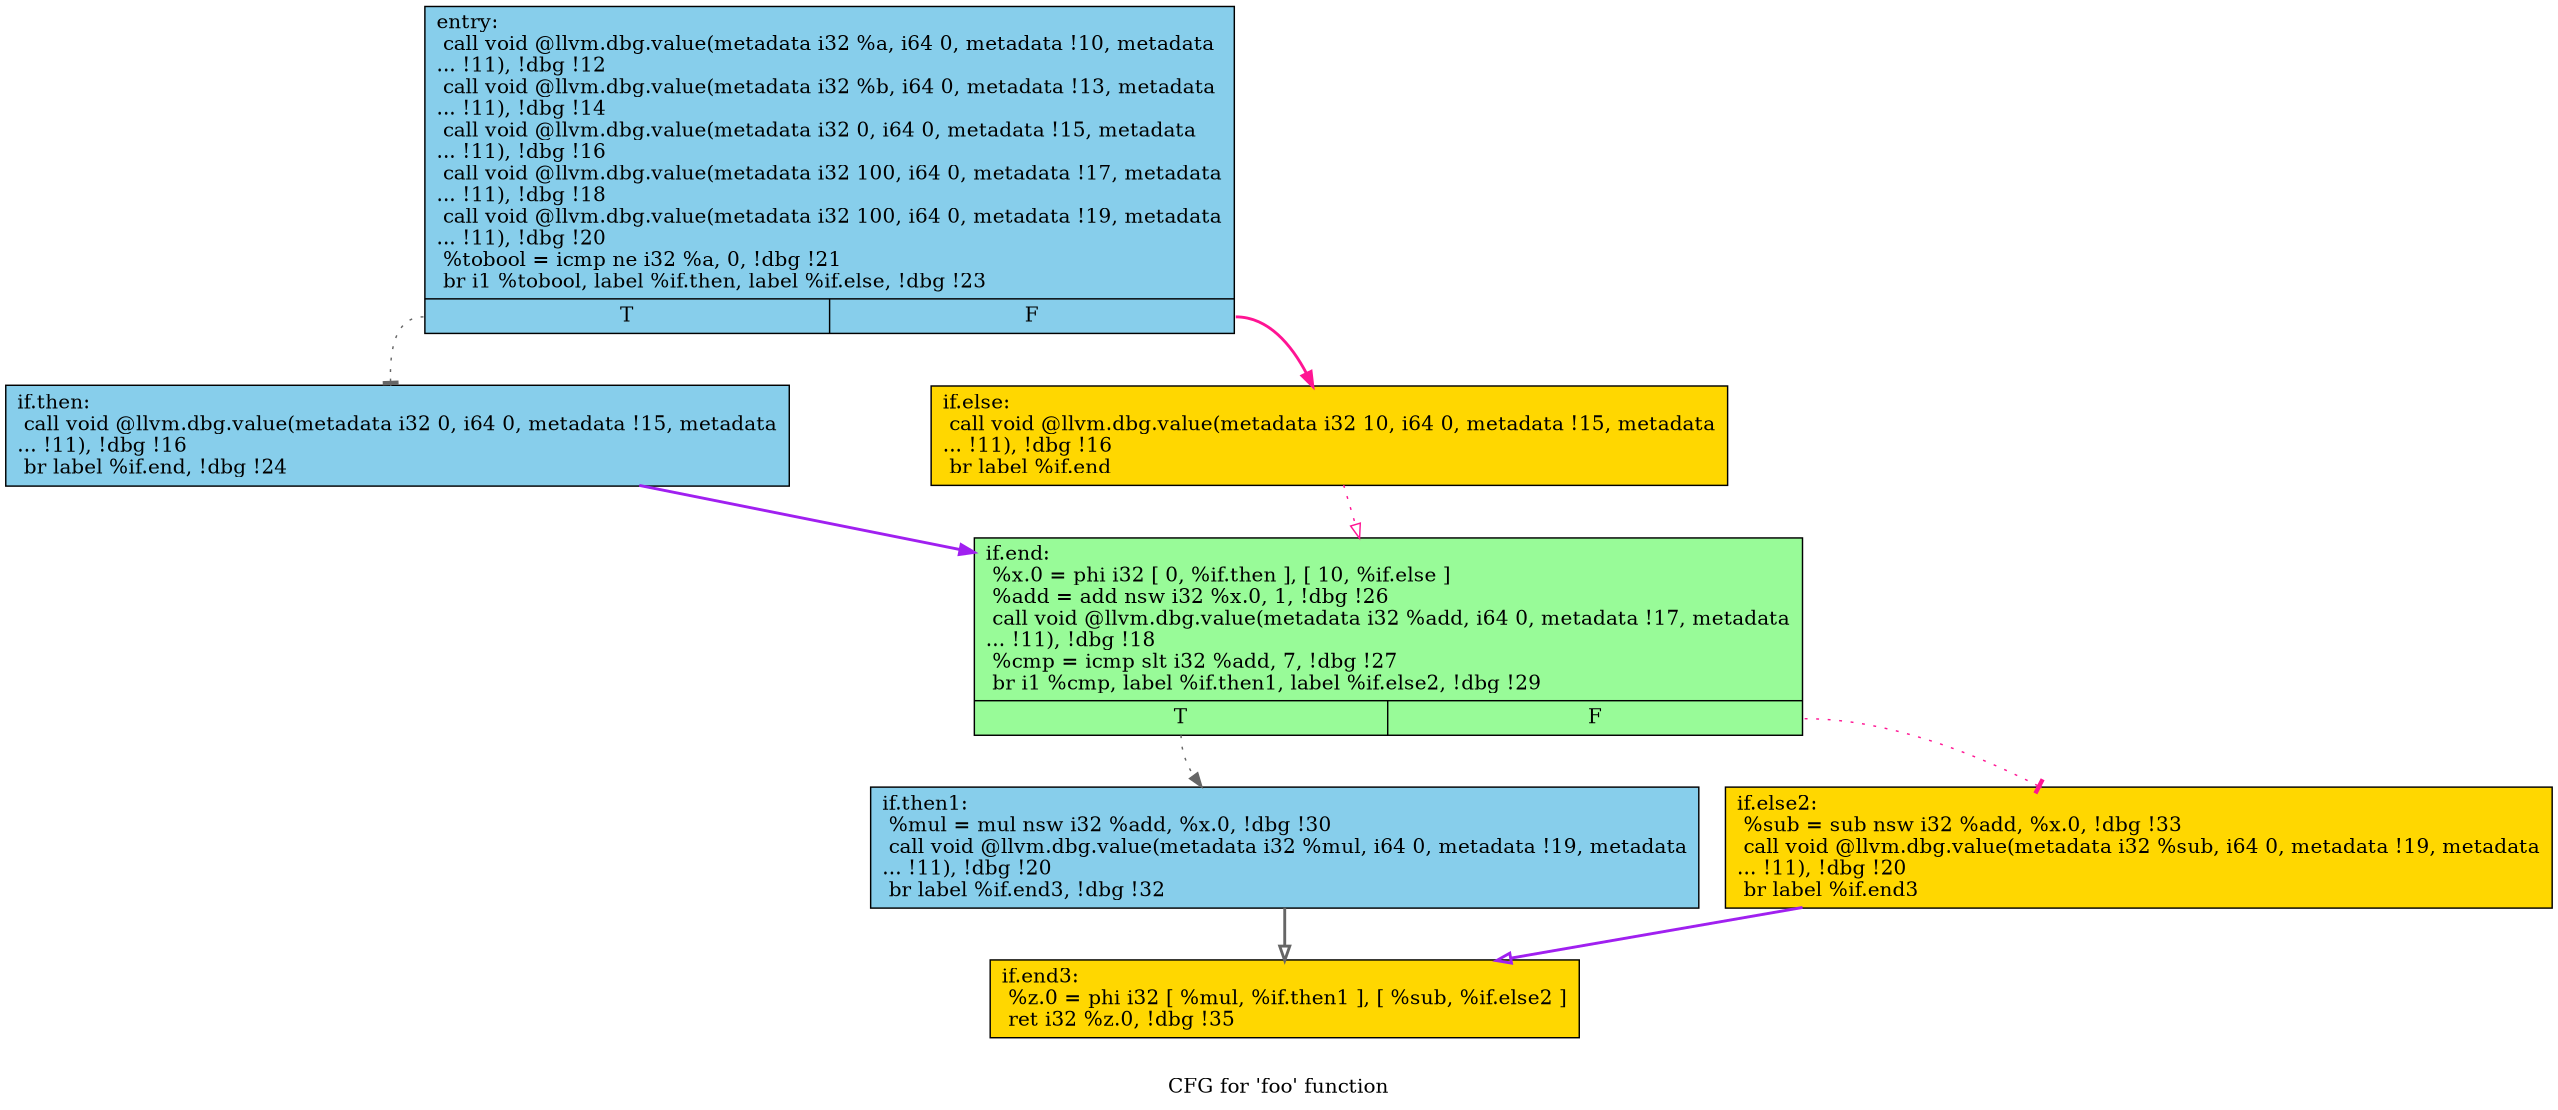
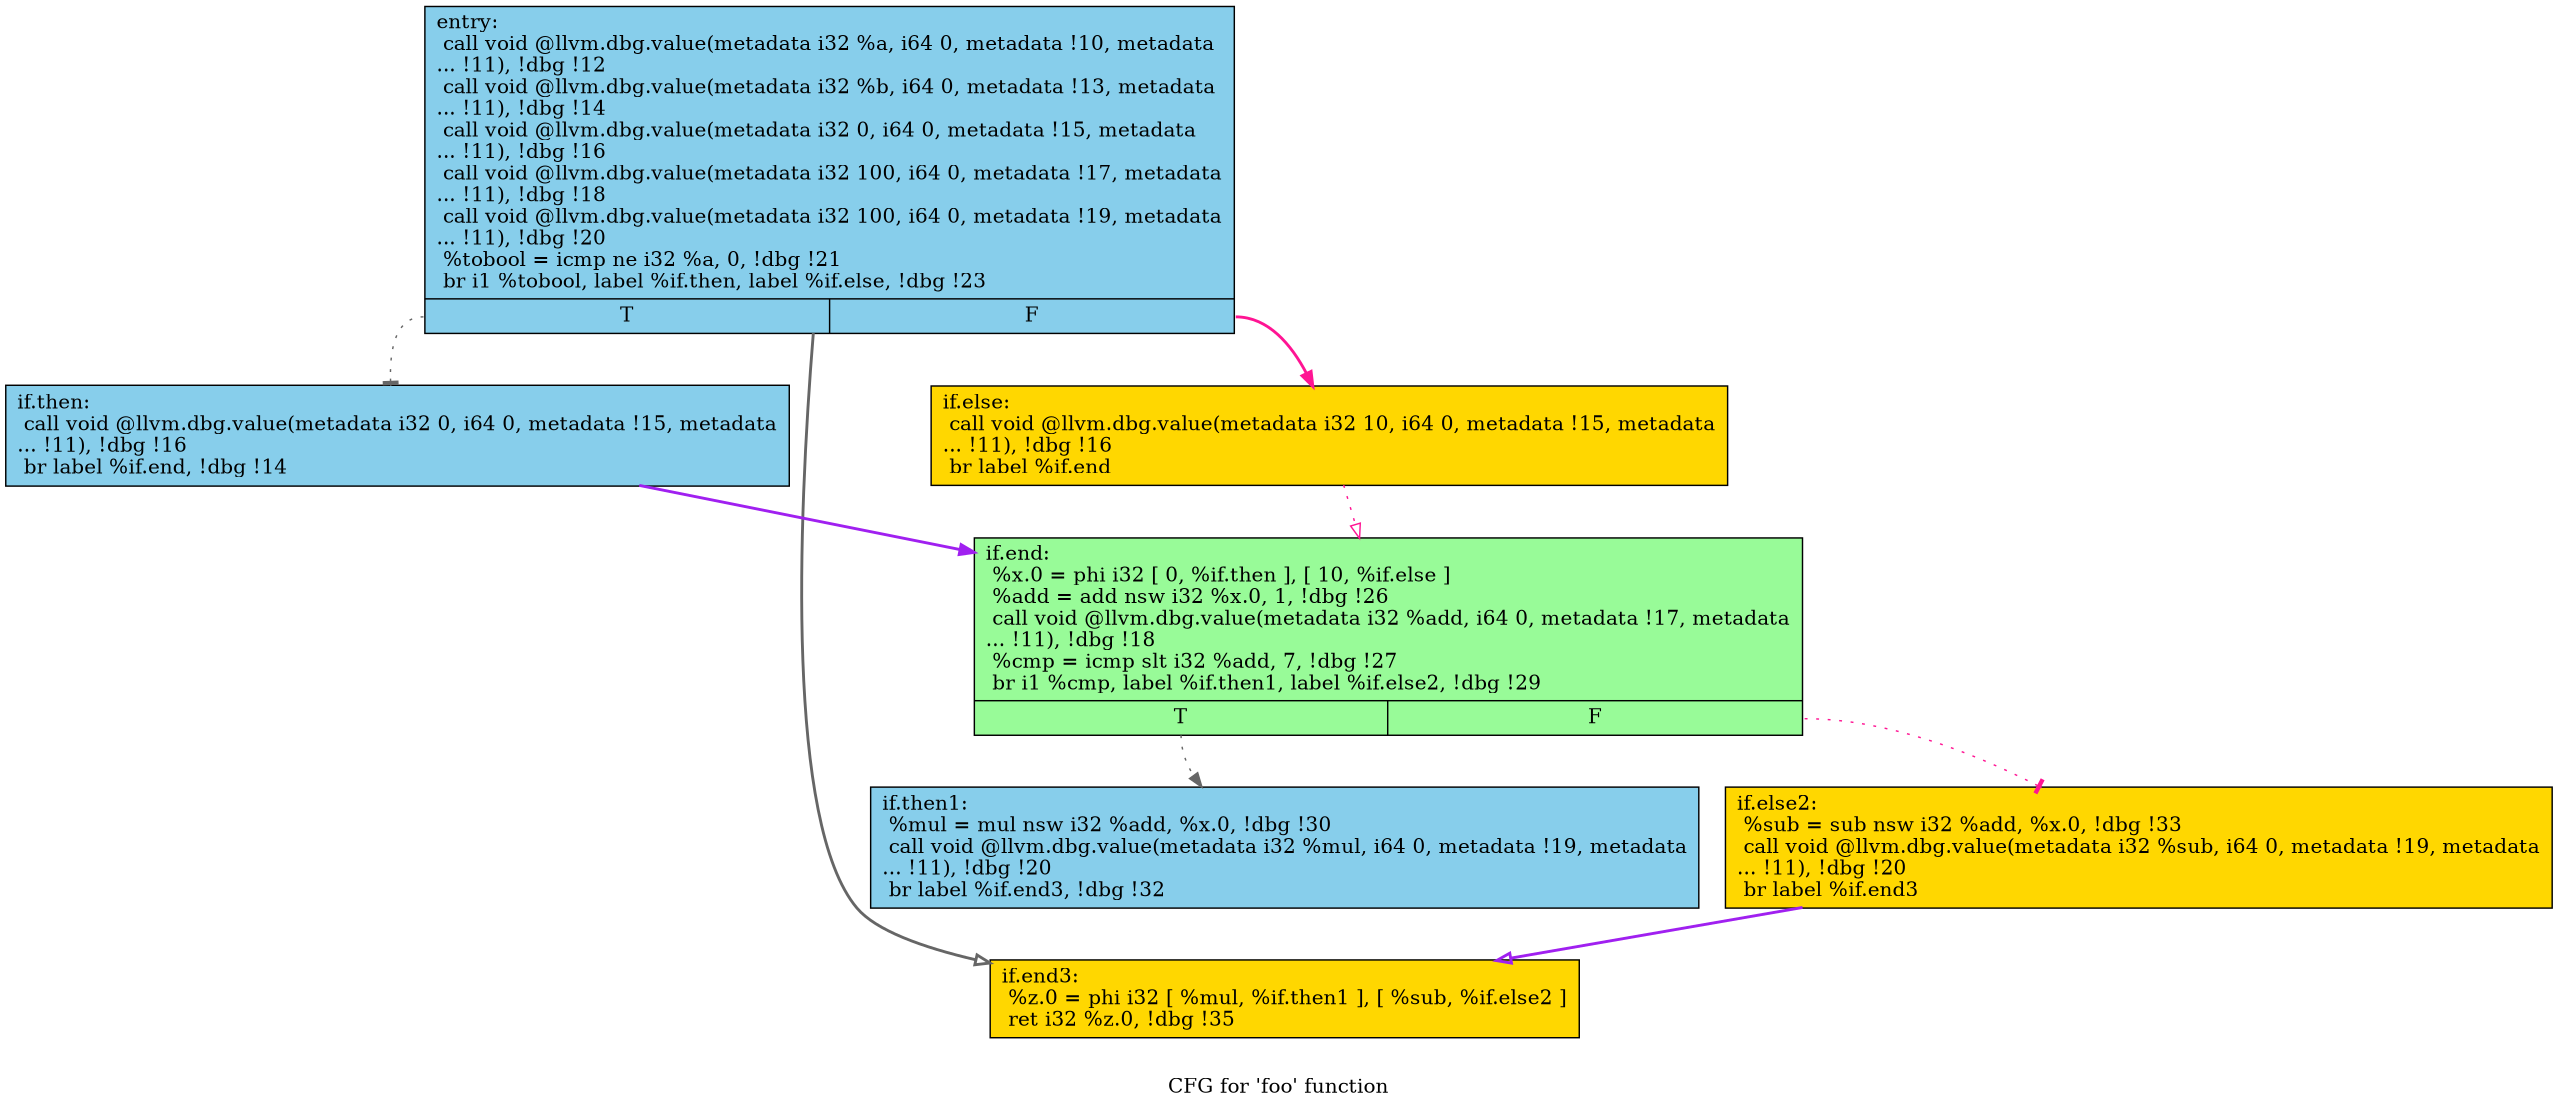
node "if.then:": text "br label %if.end, !dbg !24" -> "br label %if.end, !dbg !14"
edge "if.then1:" -> "if.end3:": now "entry:" -> "if.end3:"
